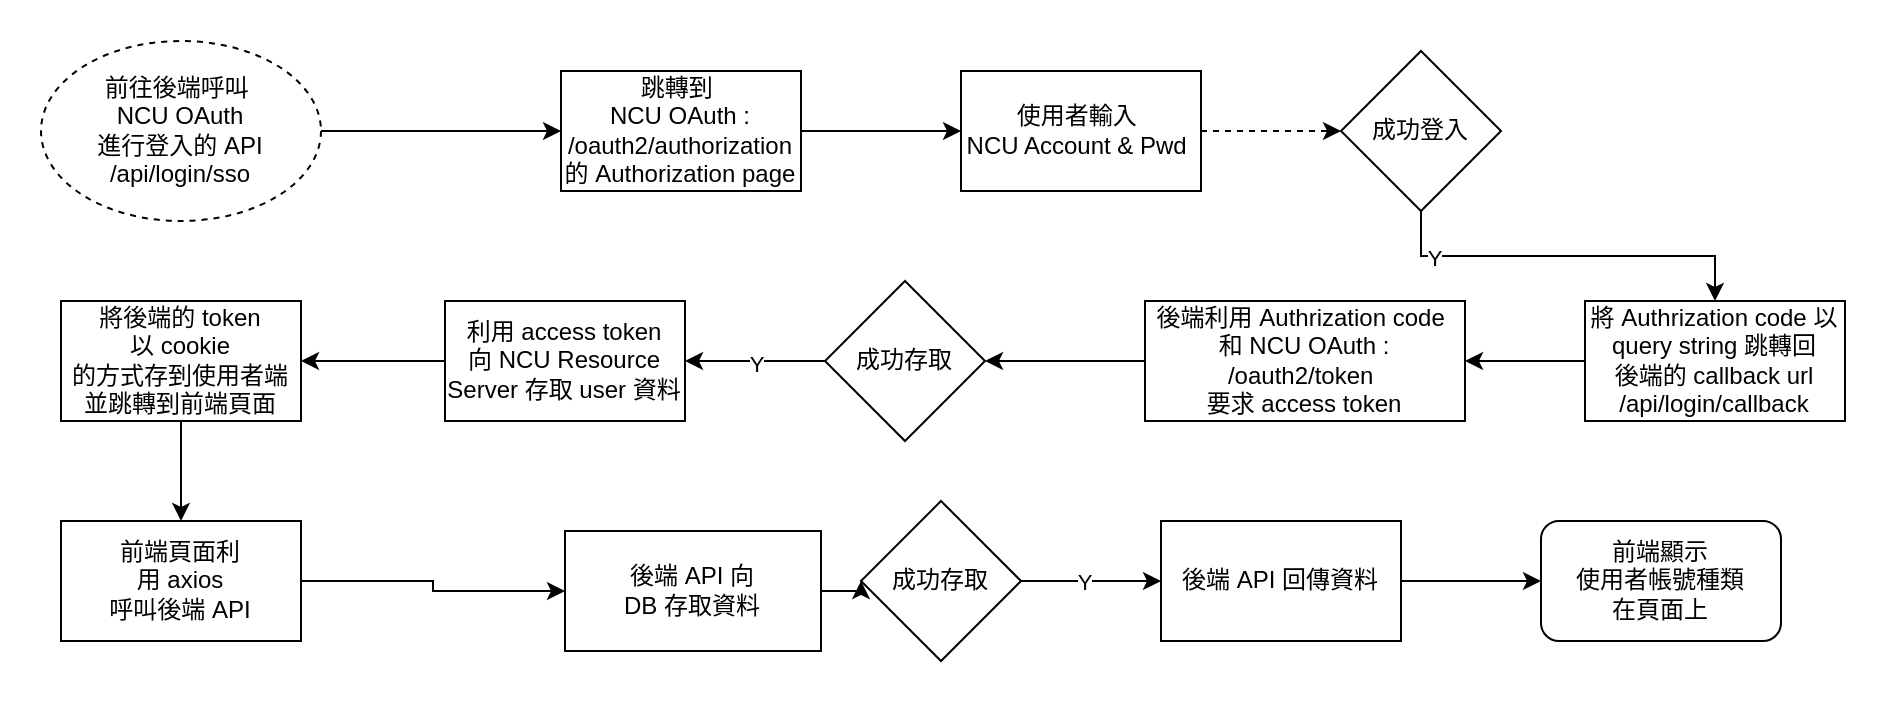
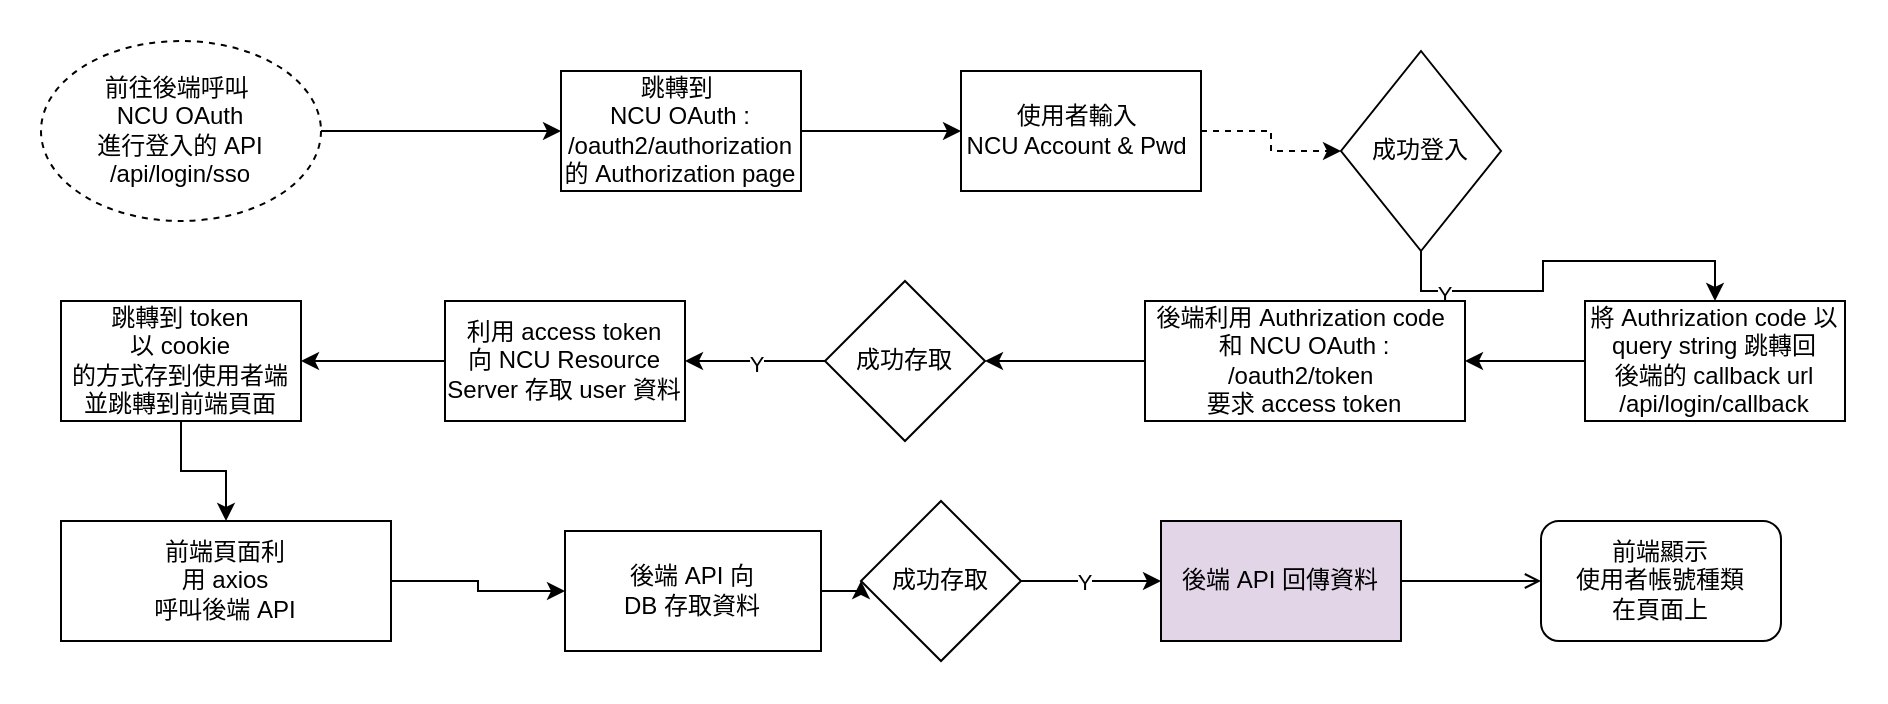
node "成功登入": size 160x160 -> 160x200
node "將後端的 token以 cookie 的方式存到使用者端 並跳轉到前端頁面": label "將後端的 token以 cookie 的方式存到使用者端 並跳轉到前端頁面" -> "跳轉到 token以 cookie 的方式存到使用者端 並跳轉到前端頁面"
node "前端頁面利 用 axios 呼叫後端 API": size 240x120 -> 330x120
node "後端 API 回傳資料": fillcolor #ffffff -> #e1d5e7
edge "後端 API 回傳資料" -> "前端顯示 使用者帳號種類 在頁面上": arrowhead classic -> open
